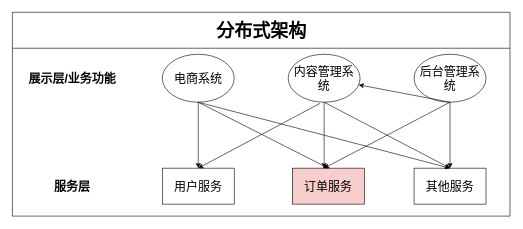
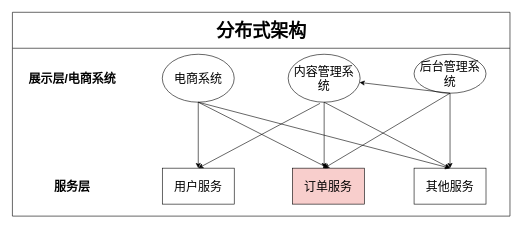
node "展示层/业务功能": label "展示层/业务功能" -> "展示层/电商系统"
node "后台管理系统": size 72x48 -> 72x39
